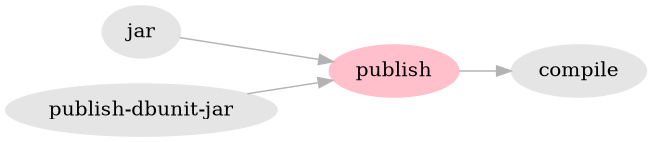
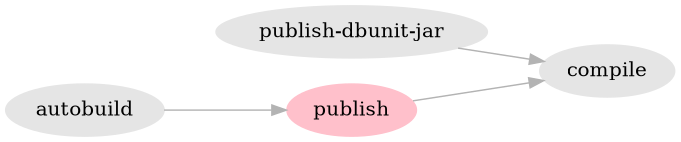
node "jar": label "jar" -> "autobuild"
edge "publish-dbunit-jar" -> "publish": now "publish-dbunit-jar" -> "compile"
